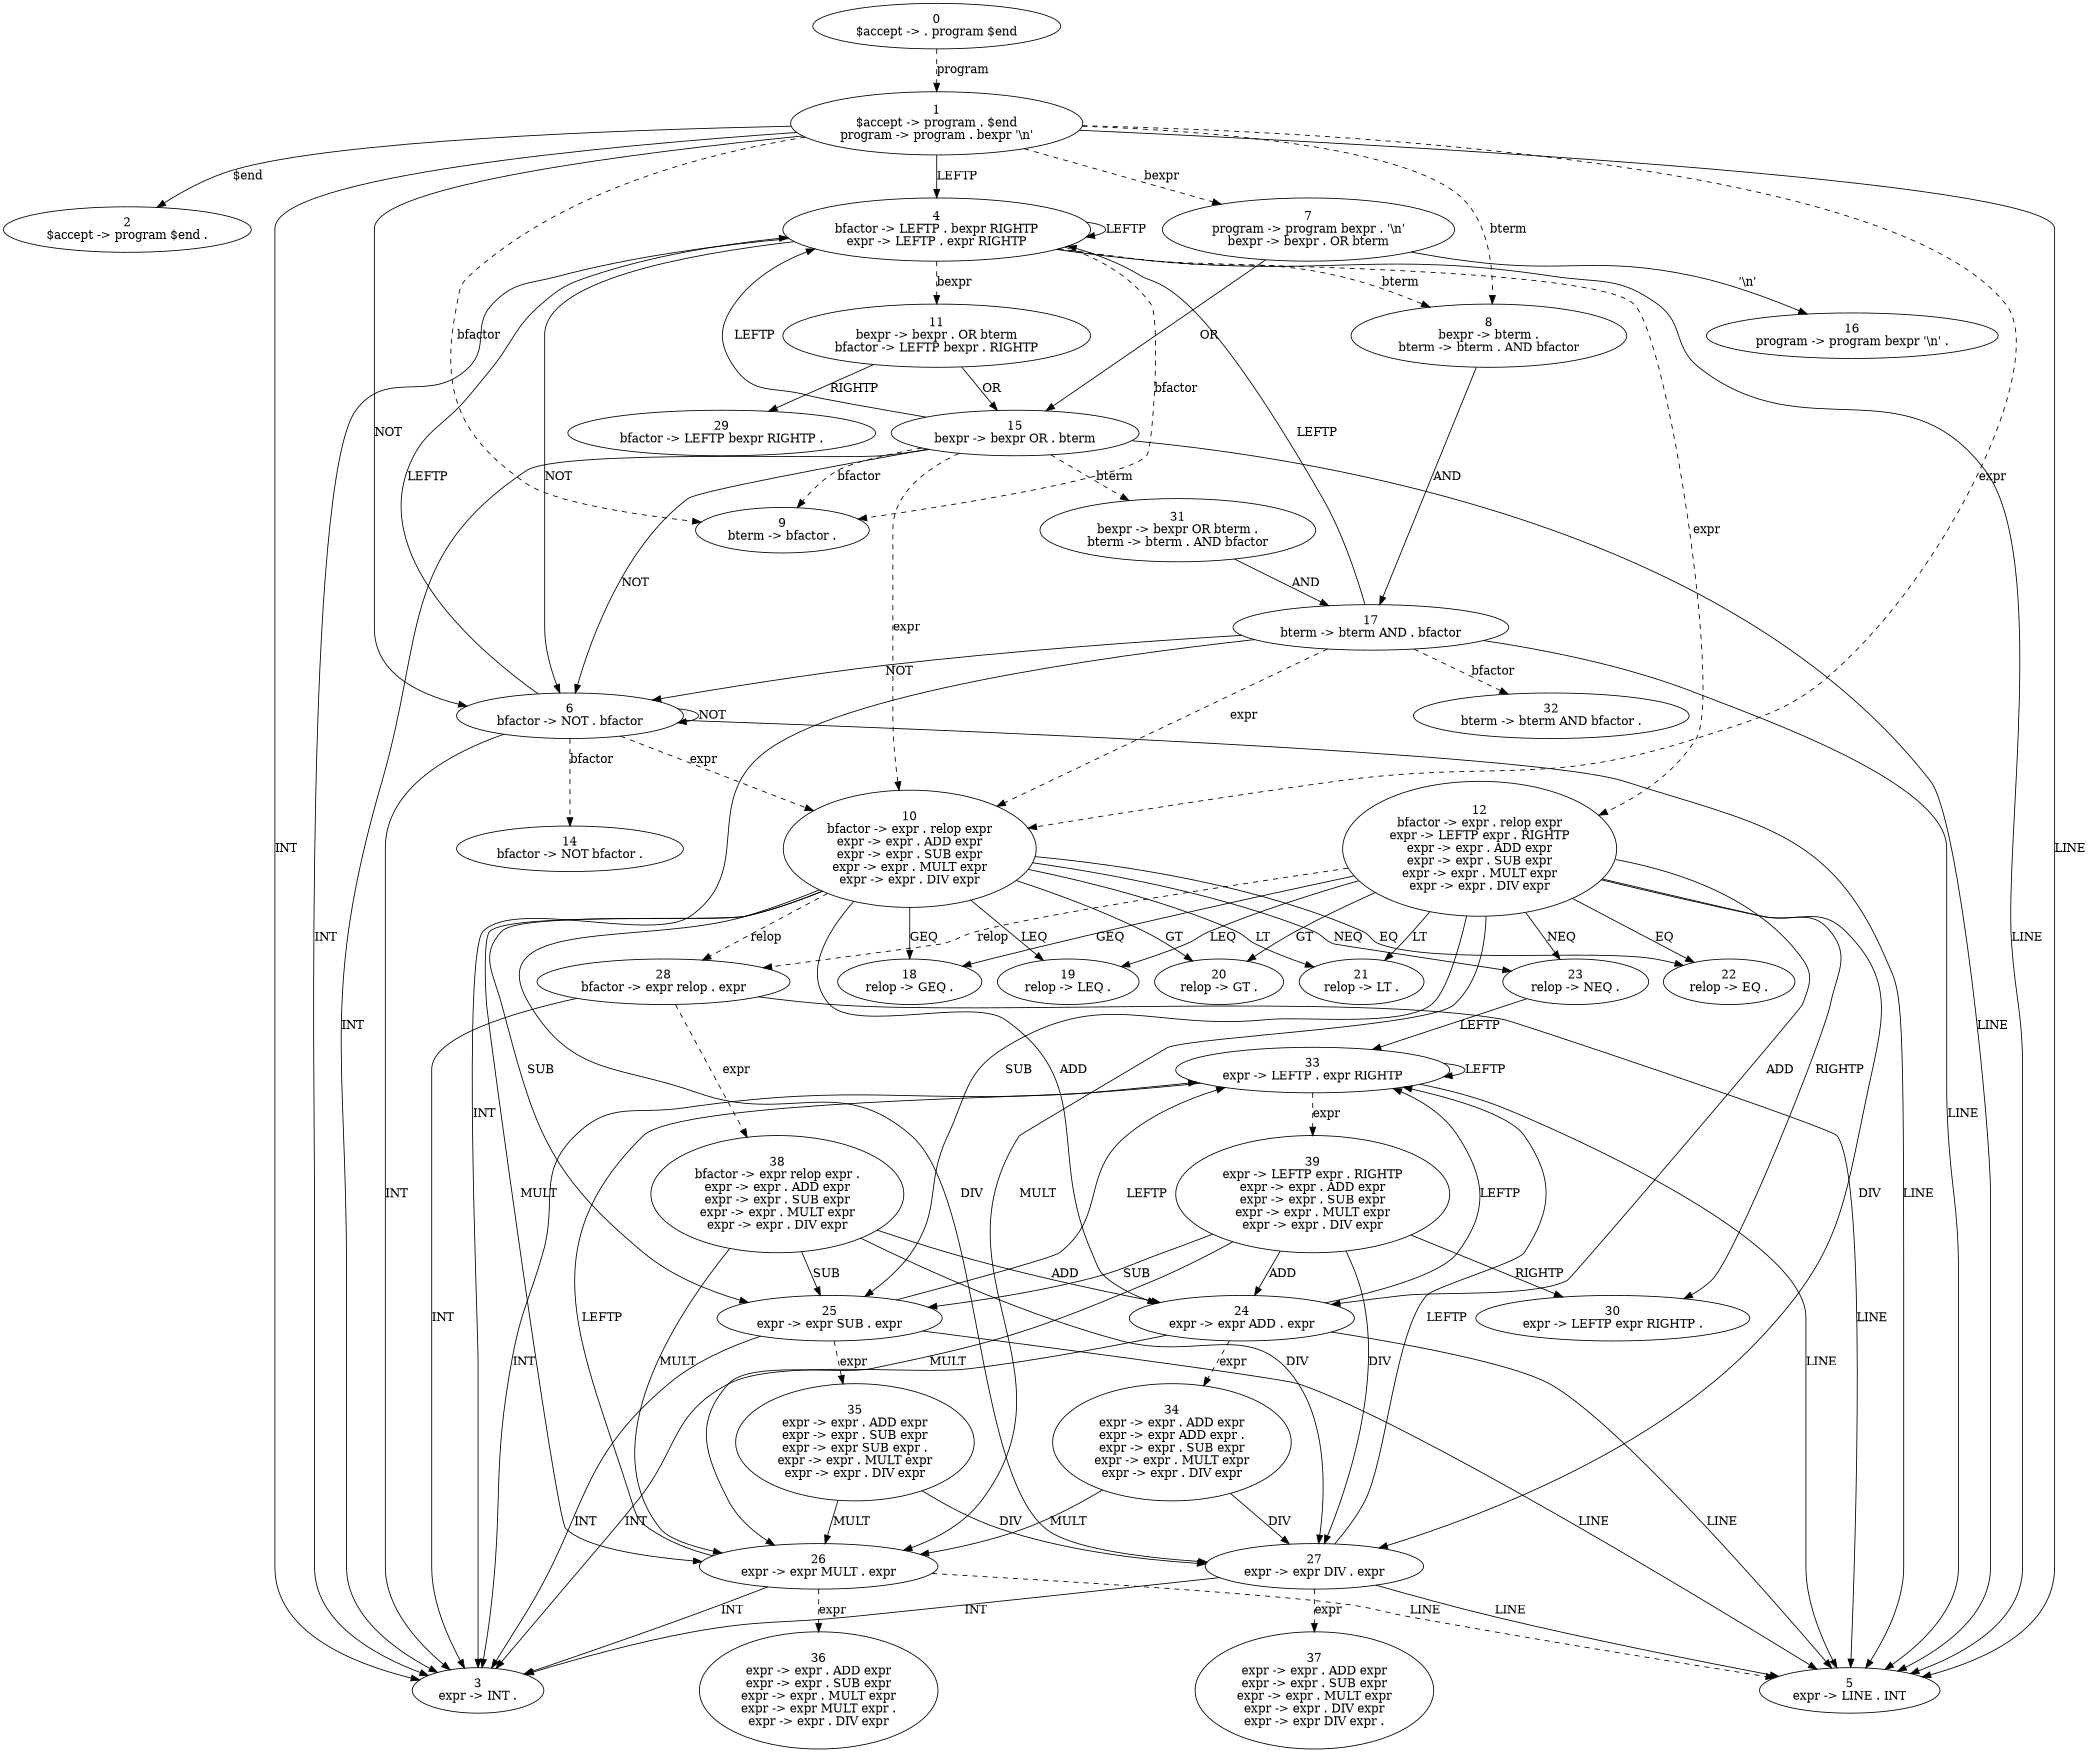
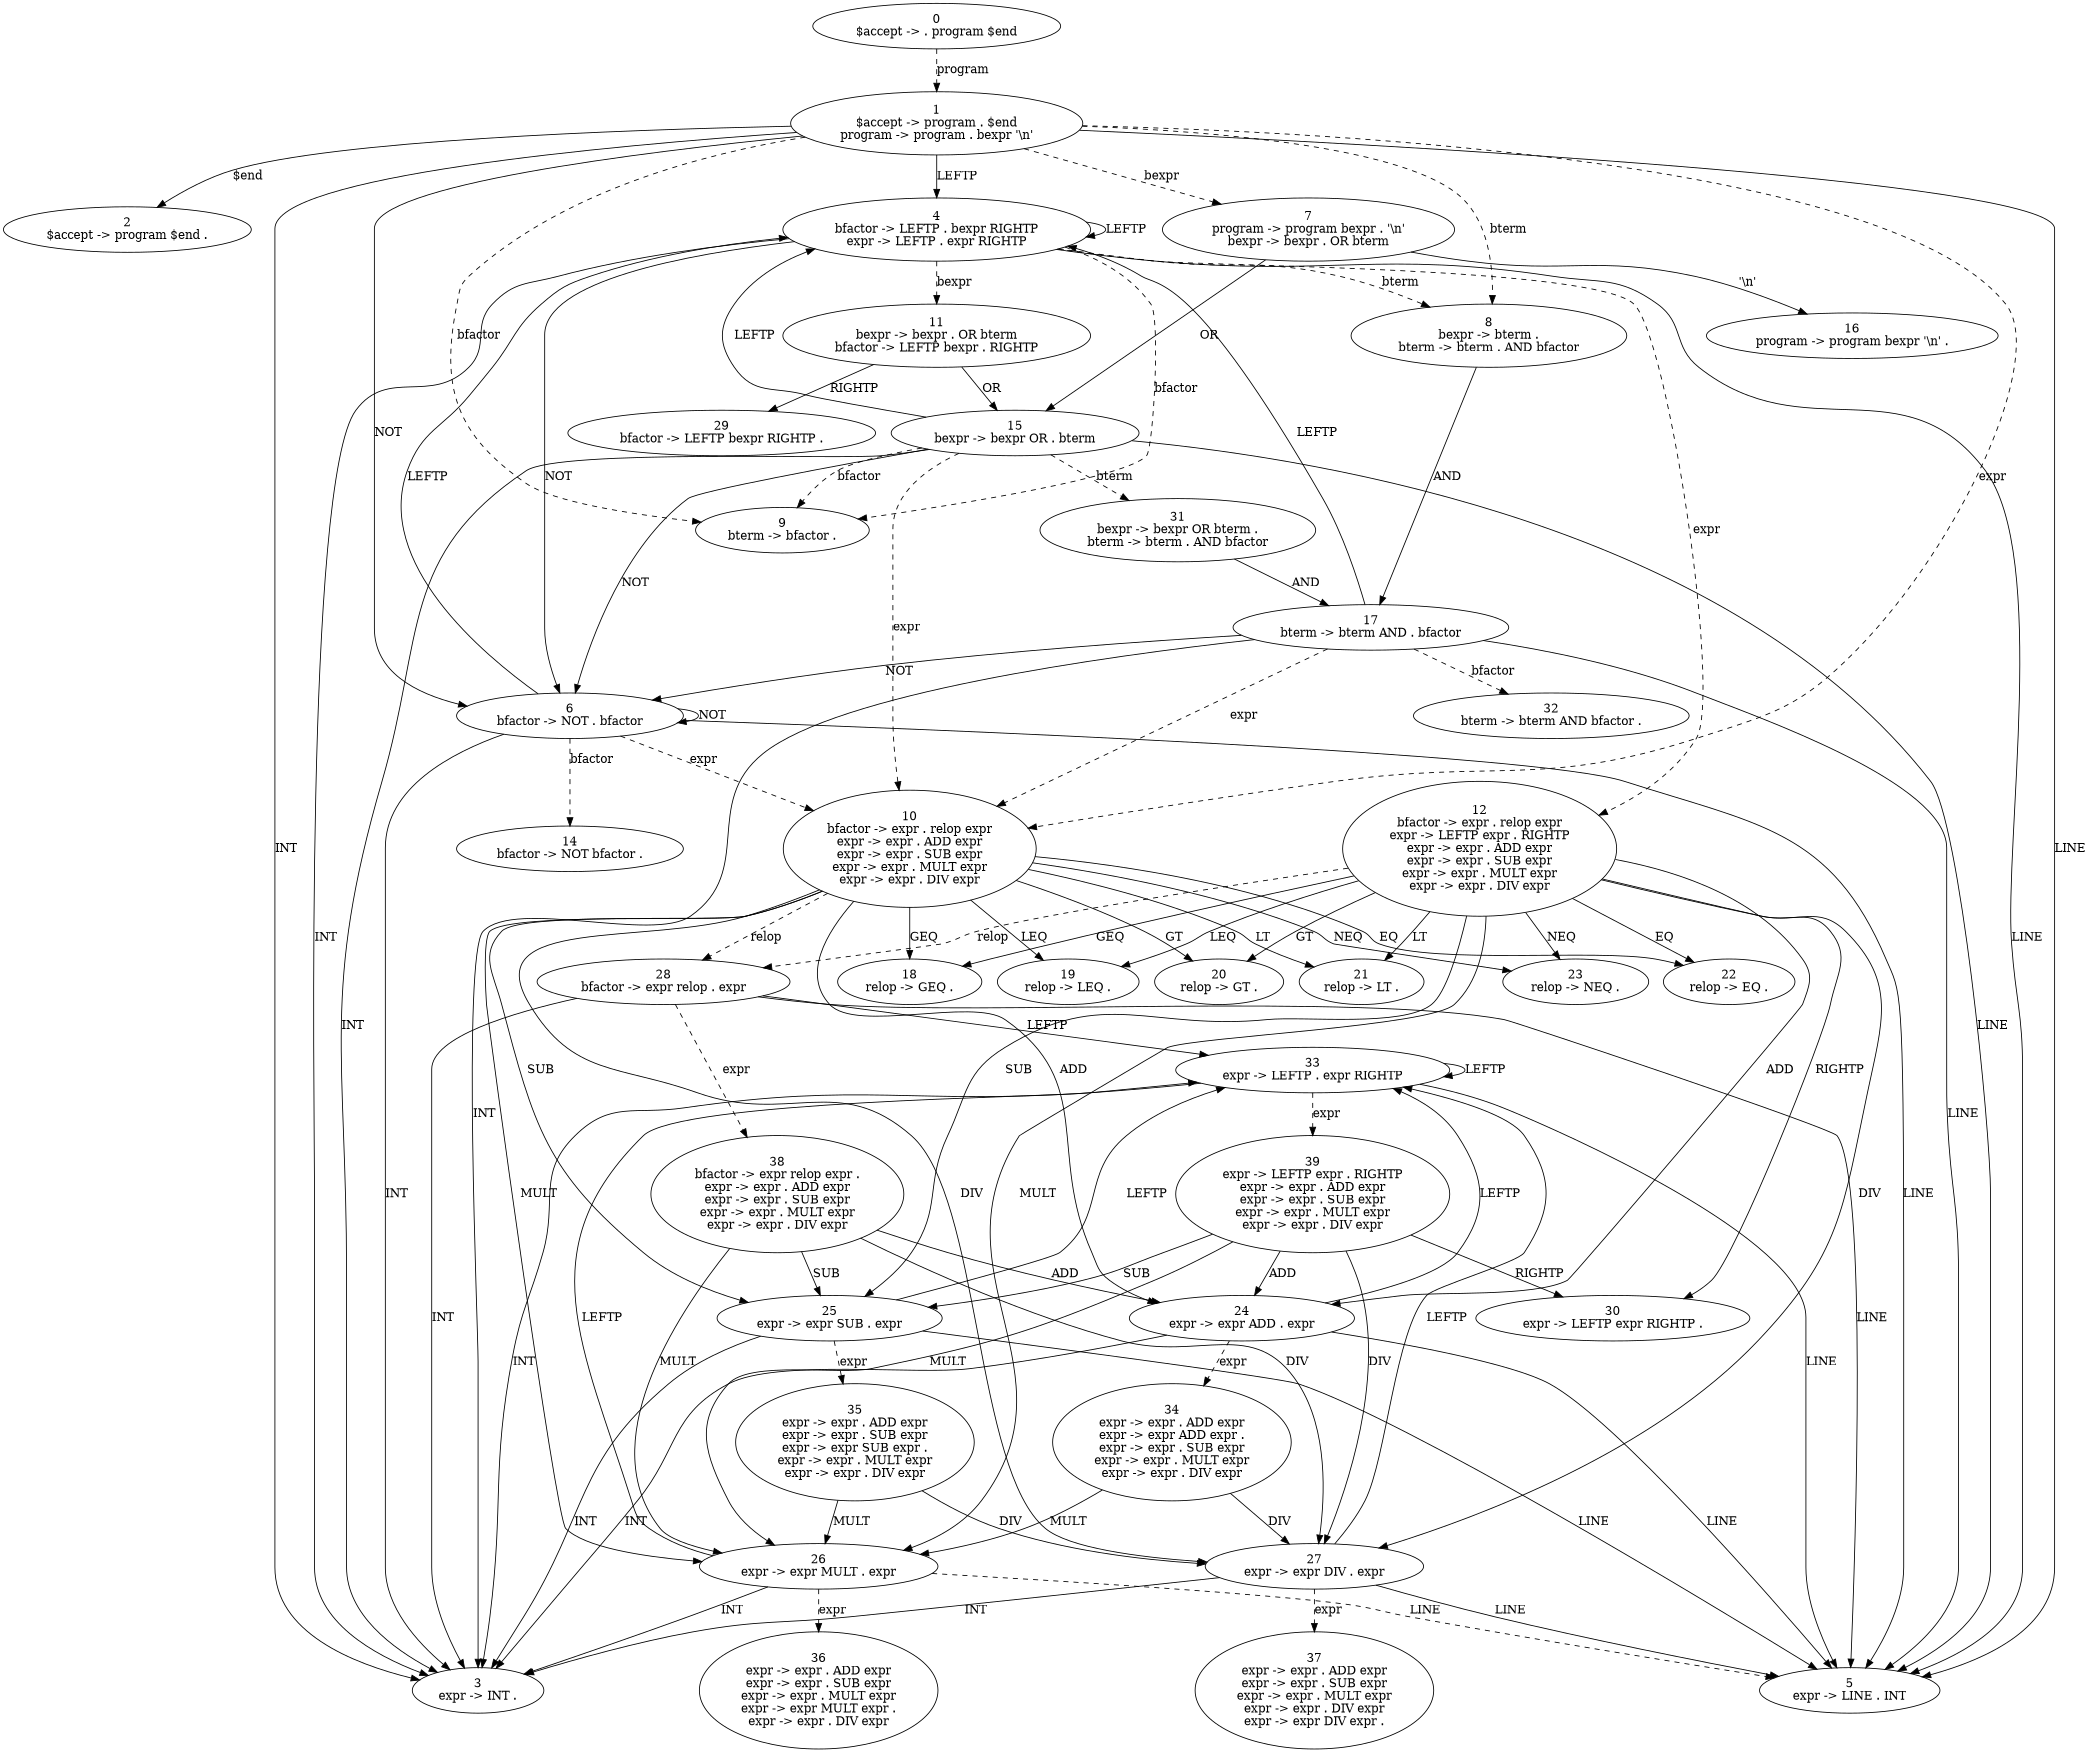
edge "23 relop -> NEQ ." -> "33 expr -> LEFTP . expr RIGHTP": now "28 bfactor -> expr relop . expr" -> "33 expr -> LEFTP . expr RIGHTP"
